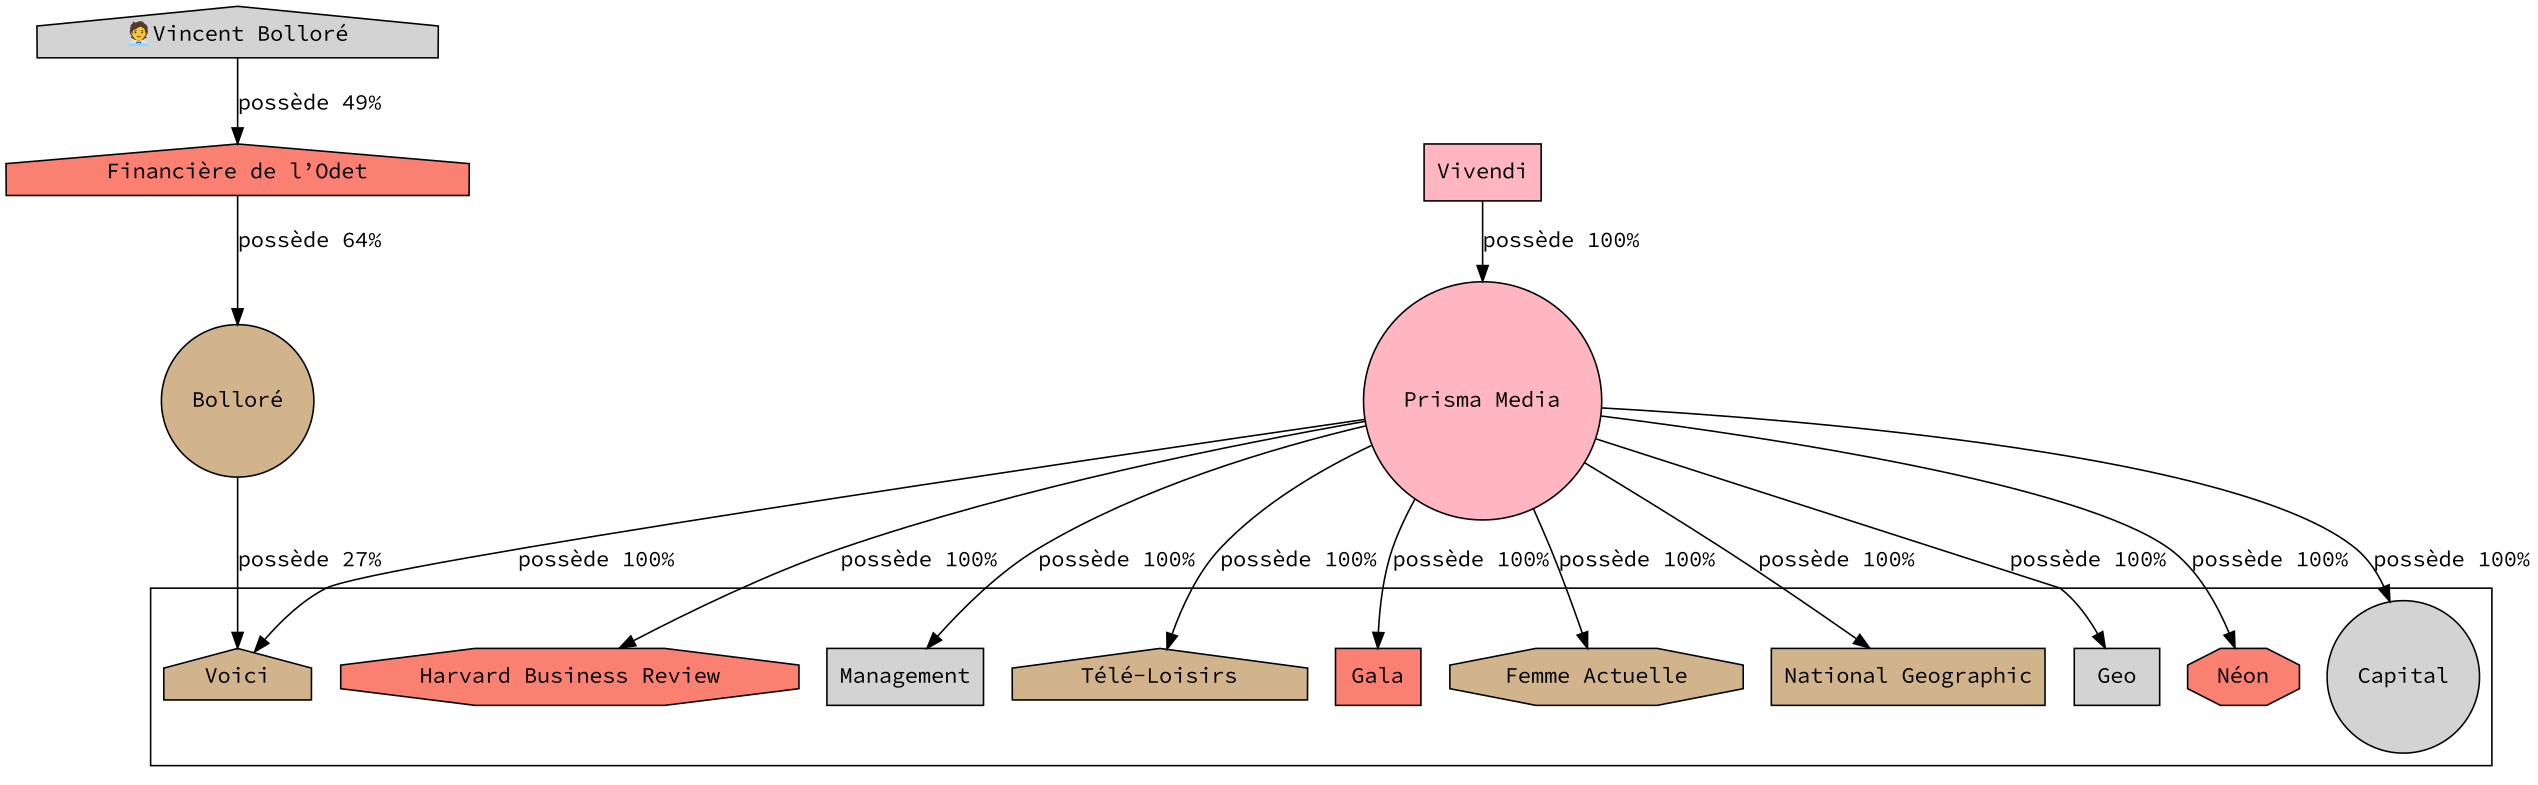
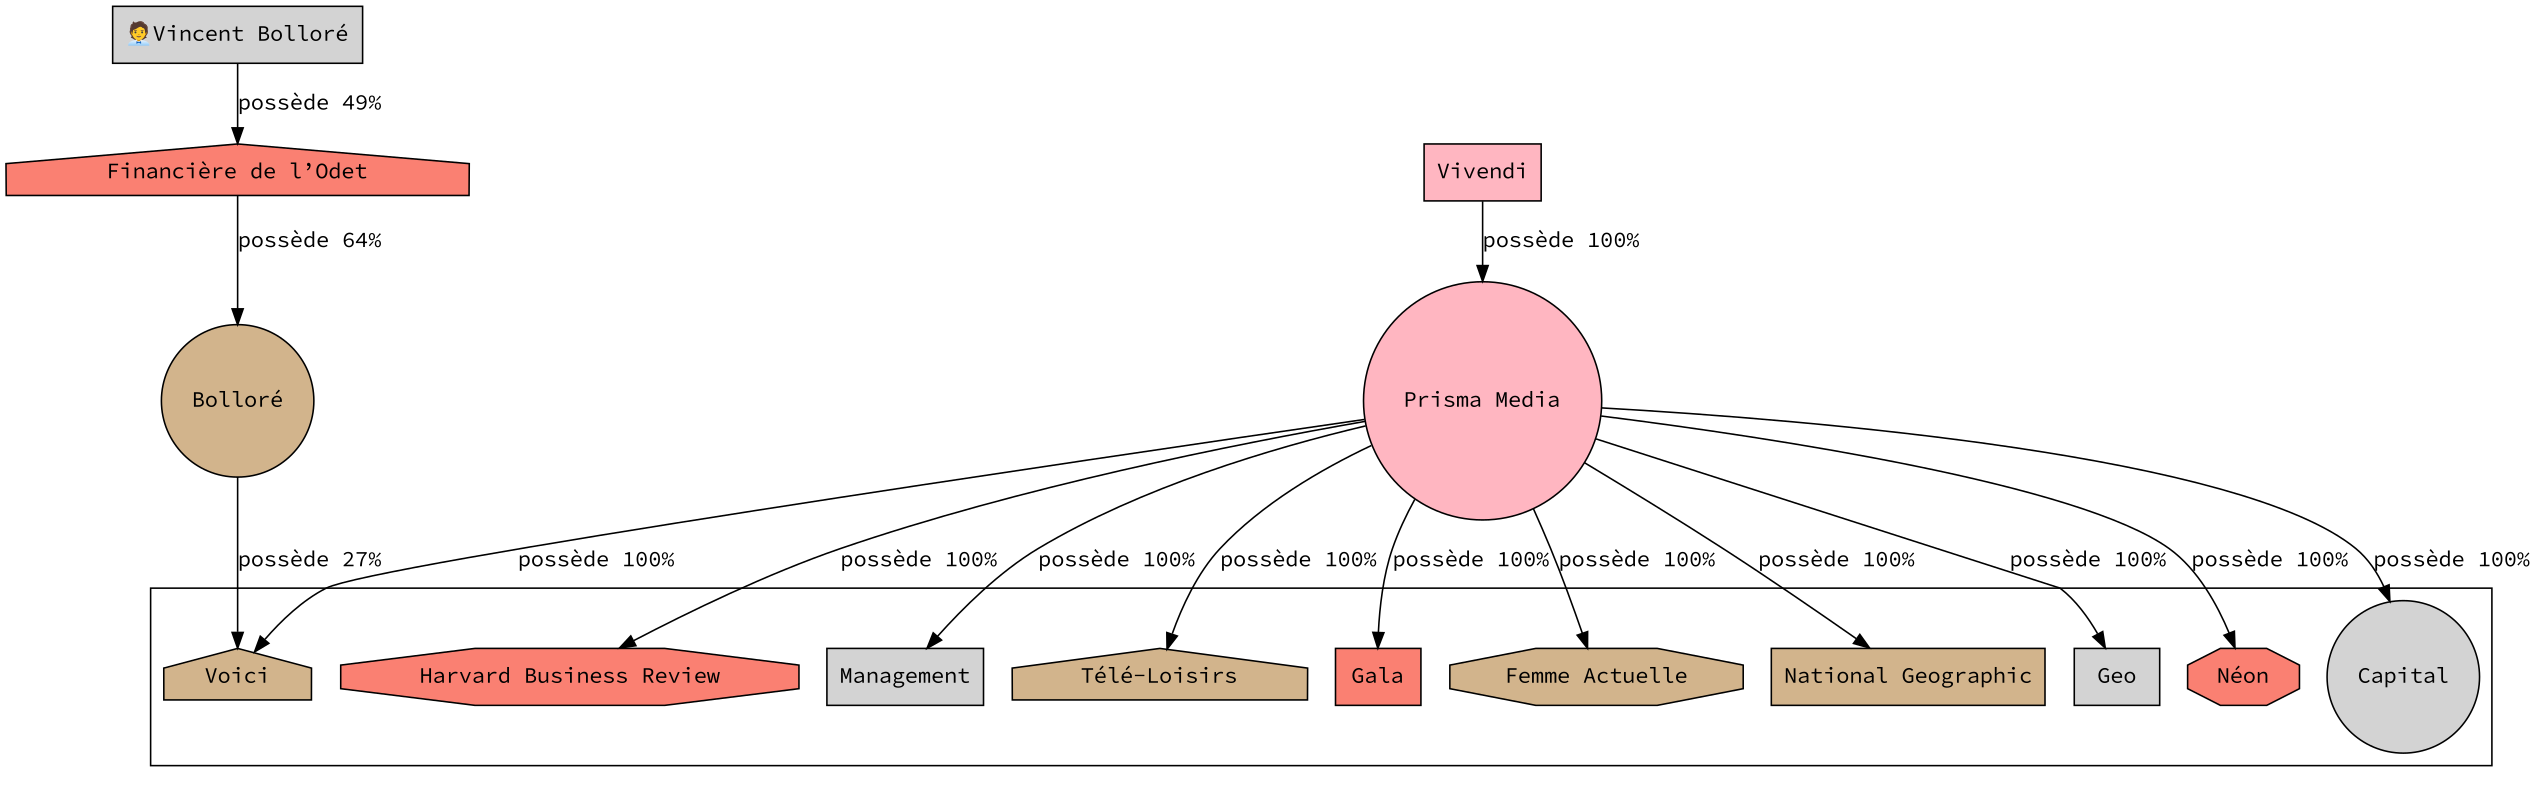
node "🧑‍💼Vincent Bolloré": shape house -> box
